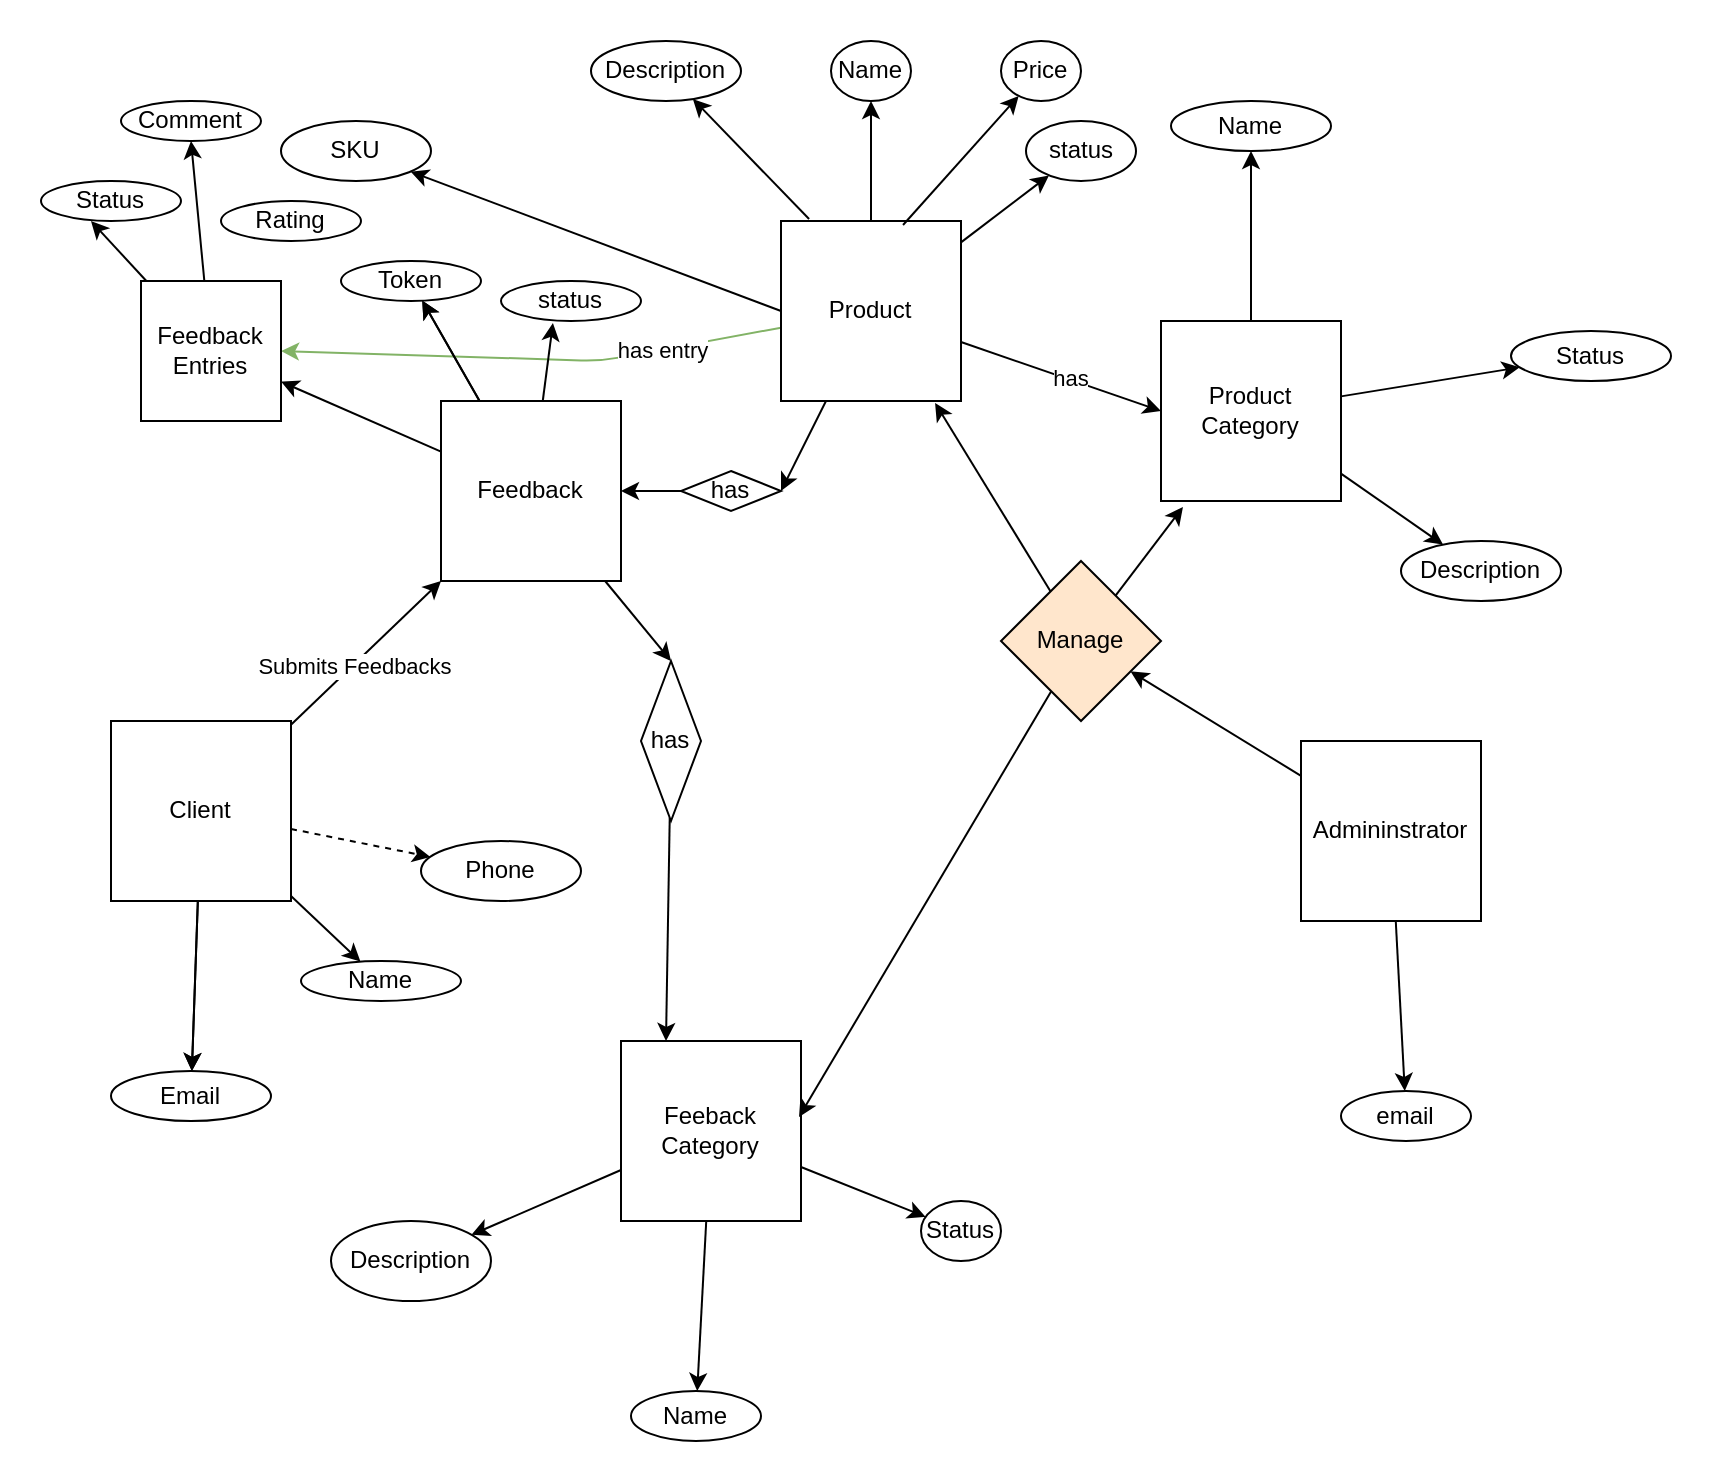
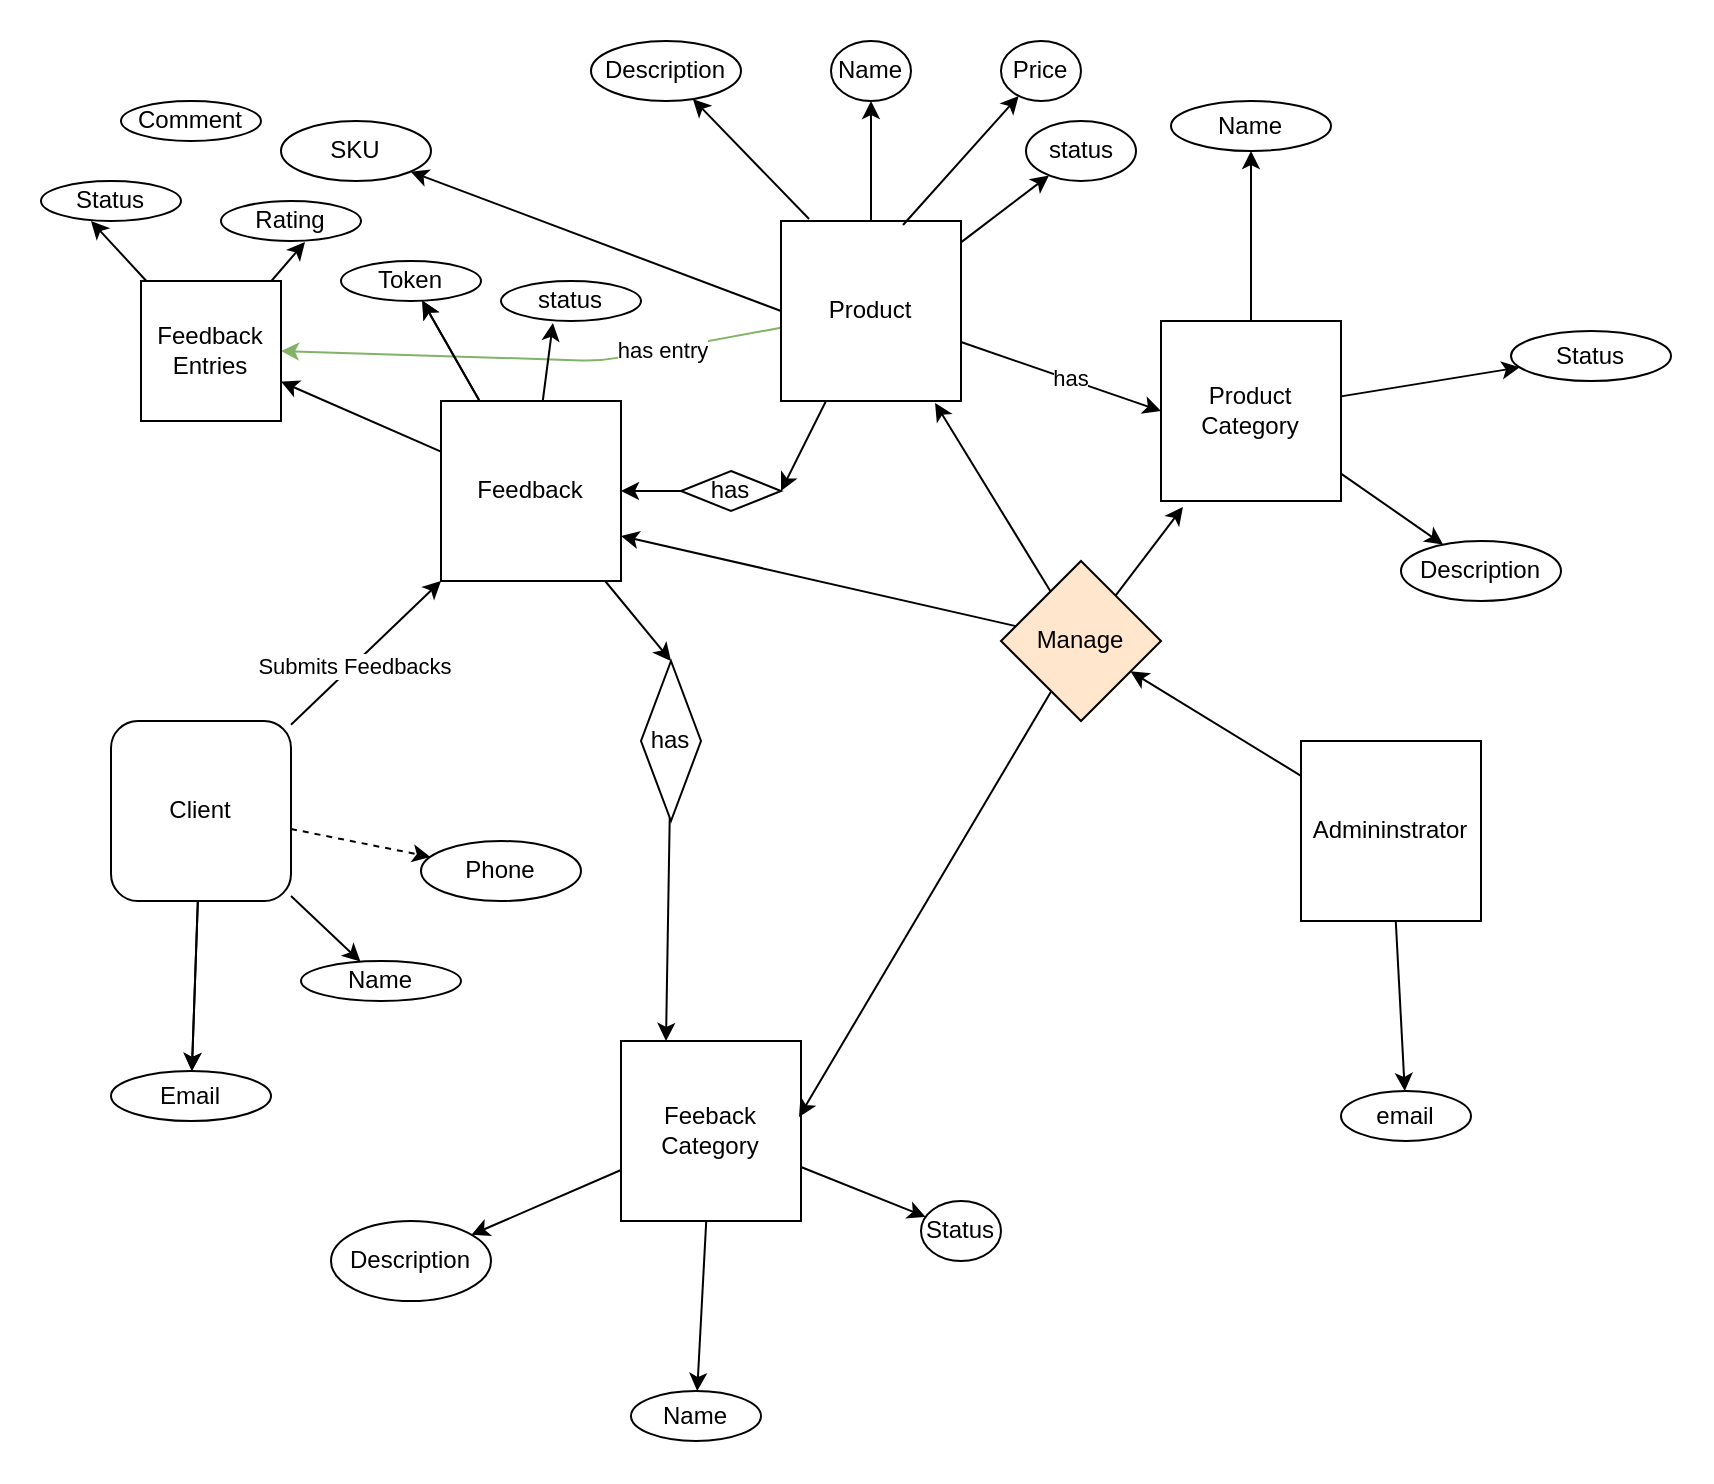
edge "Feedback Entries" -> "Comment": removed
edge "Feedback Entries" -> "Rating": added
edge "Manage" -> "Feedback": added
node "Client": shape rectangle -> rounded rectangle
